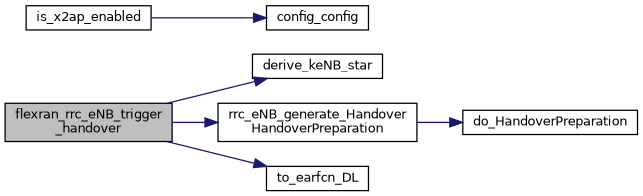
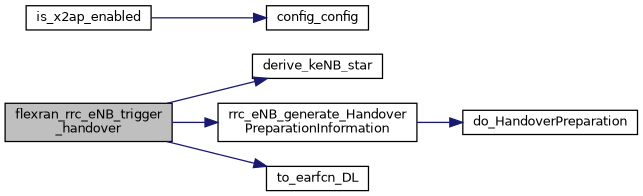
node "rrc_eNB_generate_Handover HandoverPreparation": label "rrc_eNB_generate_Handover HandoverPreparation" -> "rrc_eNB_generate_Handover PreparationInformation"
